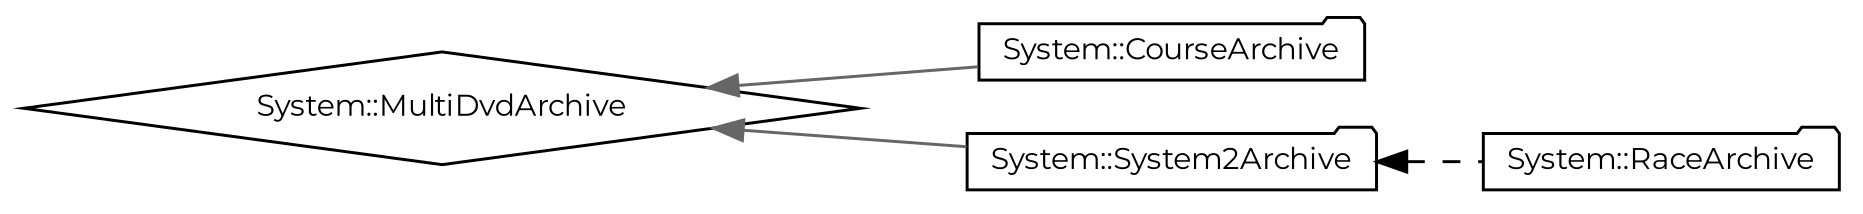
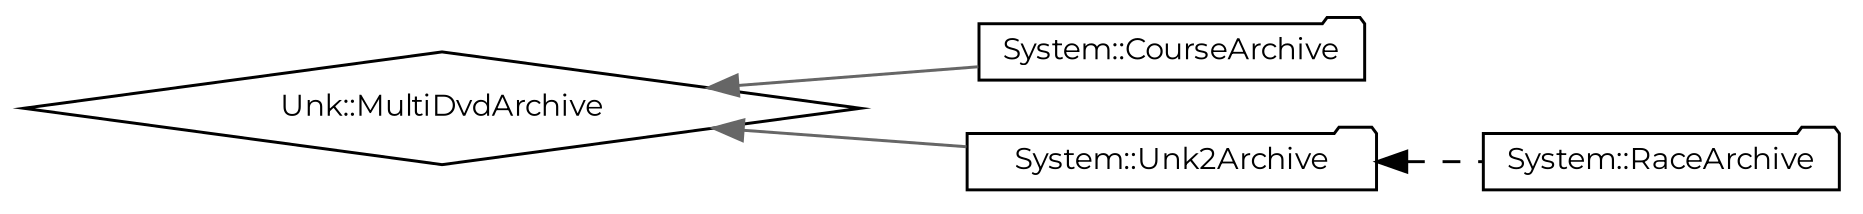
node "System::MultiDvdArchive": label "System::MultiDvdArchive" -> "Unk::MultiDvdArchive"
node "System::System2Archive": label "System::System2Archive" -> "System::Unk2Archive"
